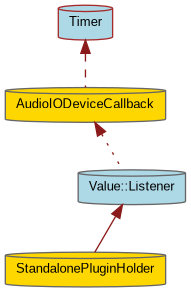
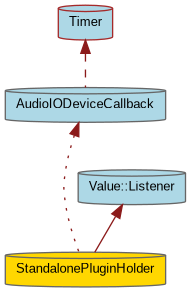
node "AudioIODeviceCallback": fillcolor gold -> lightblue
edge "Value::Listener" -> "AudioIODeviceCallback": now "StandalonePluginHolder" -> "AudioIODeviceCallback"
